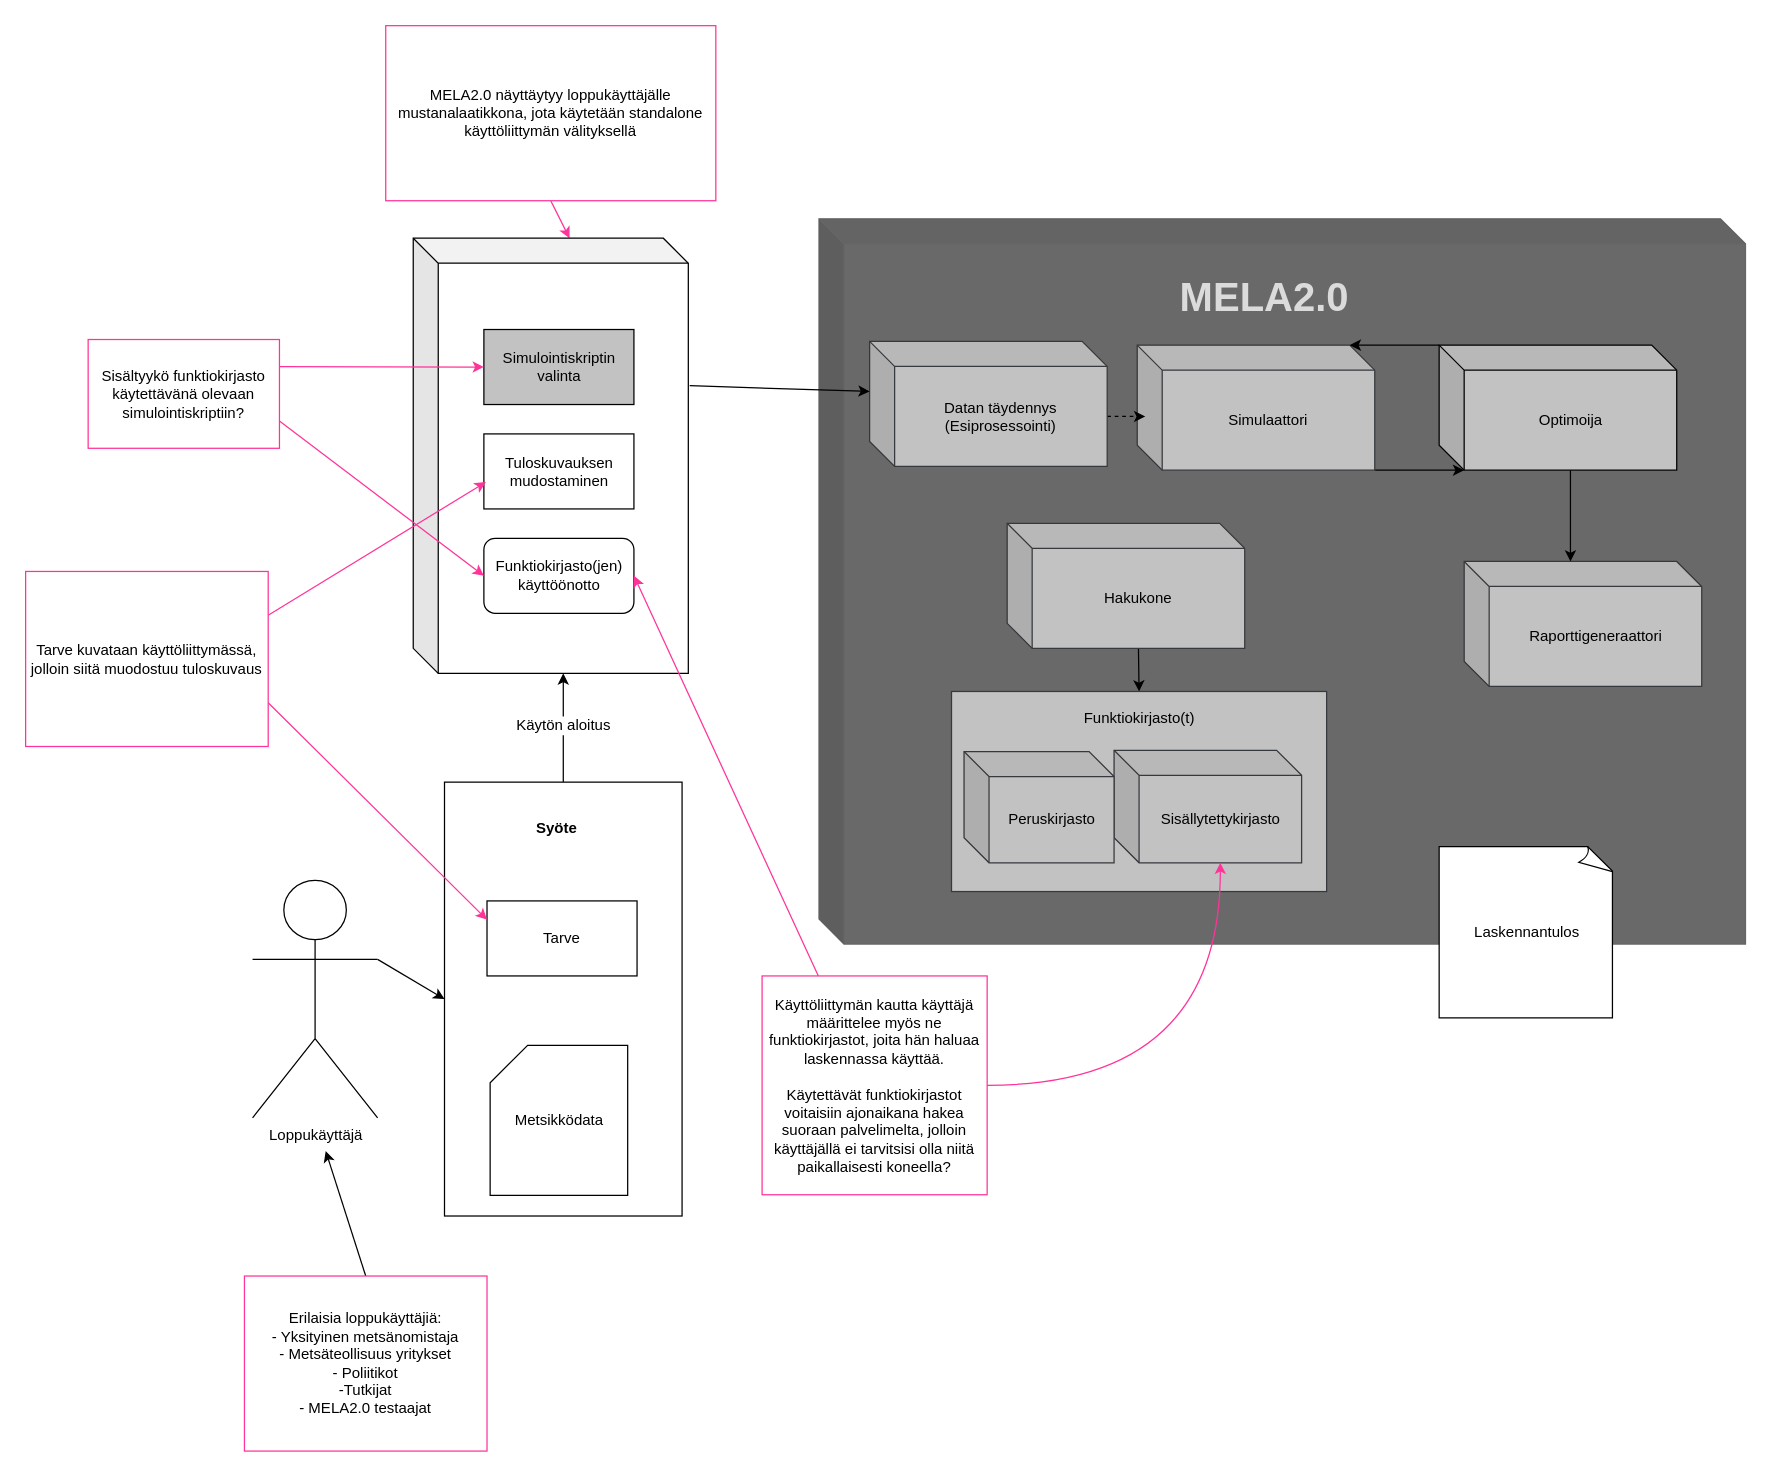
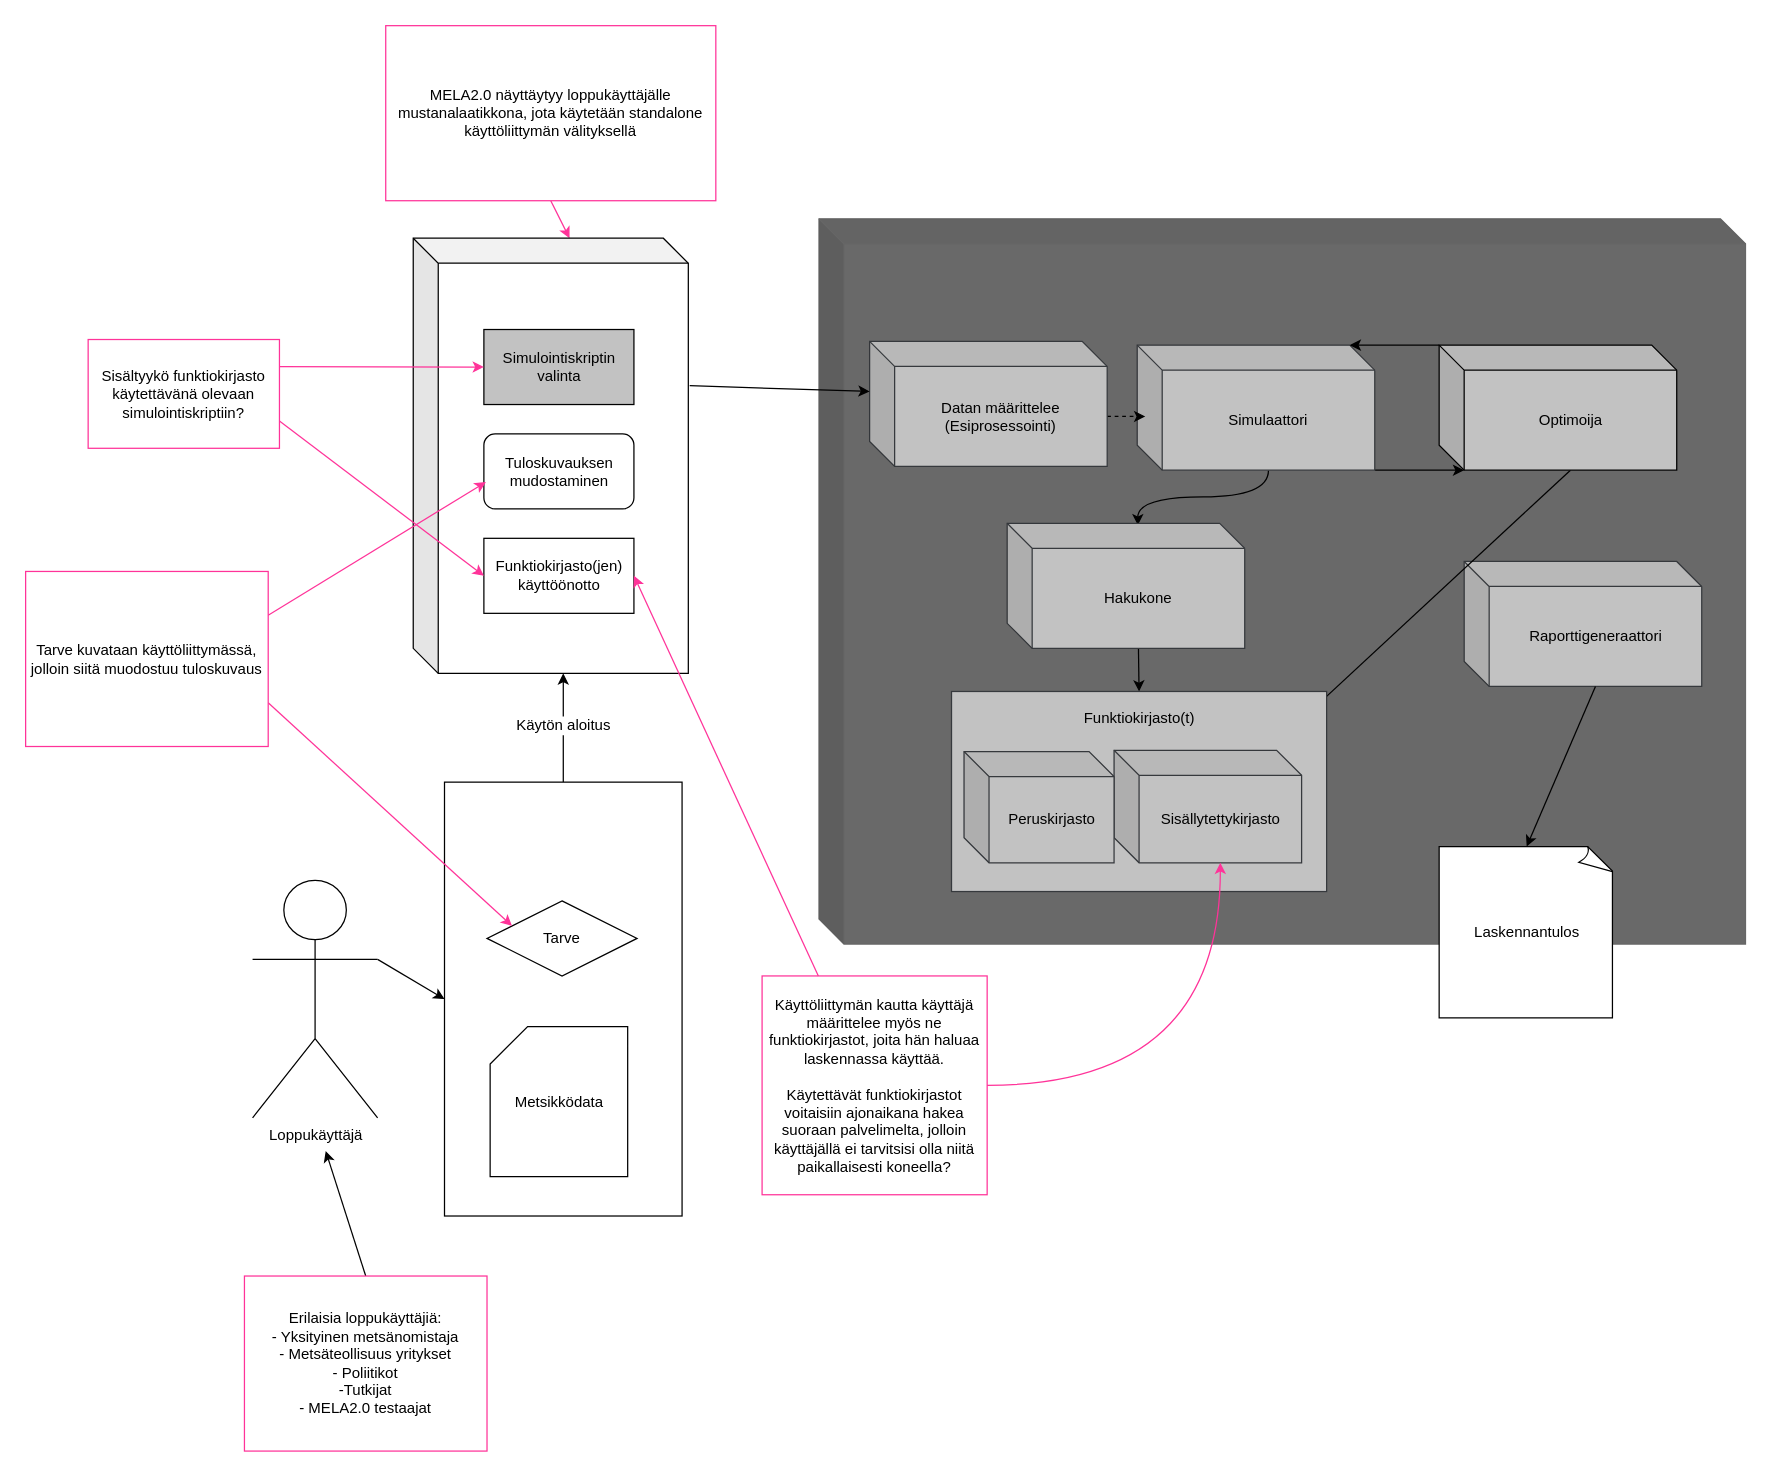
node "MELA2.0": removed
node "Datan täydennys (Esiprosessointi)": label "Datan täydennys (Esiprosessointi)" -> "Datan määrittelee (Esiprosessointi)"
node "Tuloskuvauksen mudostaminen": shape rectangle -> rounded rectangle
edge "Simulaattori" -> "Hakukone": added
edge "Optimoija" -> "Raporttigeneraattori": now "Optimoija" -> "Sisällytettykirjasto"
node "Funktiokirjasto(jen) käyttöönotto": shape rounded rectangle -> rectangle
edge "Raporttigeneraattori" -> "Laskennantulos": added
node "Syöte": removed
node "Tarve": shape rectangle -> diamond
node "Metsikködata": moved (559, 1120) -> (559, 1101)
